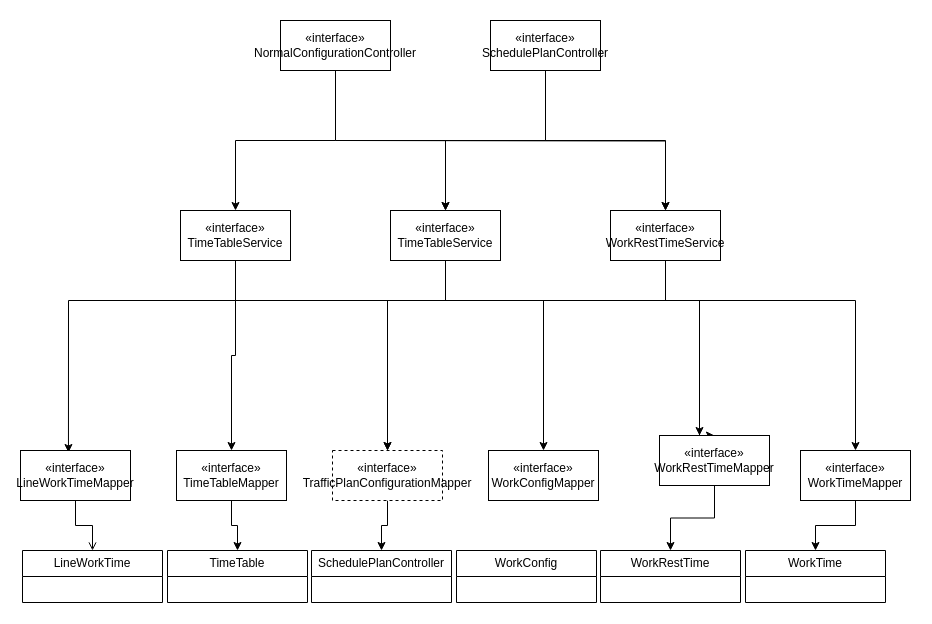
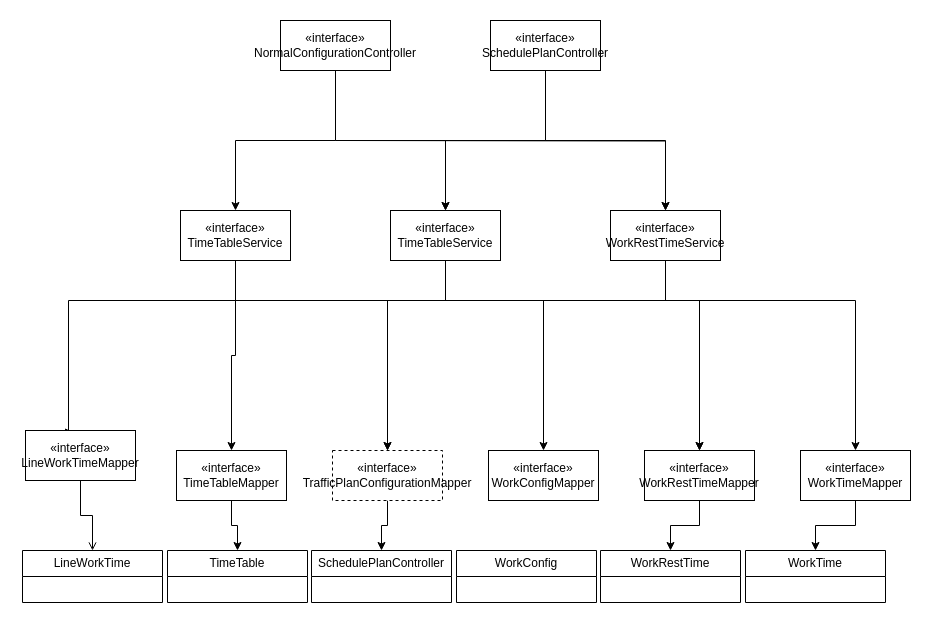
node "«interface» WorkRestTimeMapper": moved (715, 461) -> (700, 476)
node "«interface» LineWorkTimeMapper": moved (76, 476) -> (81, 456)
